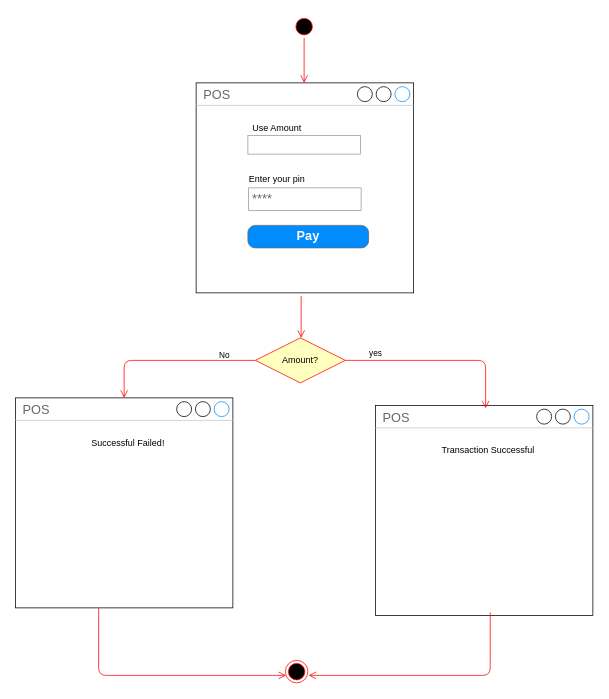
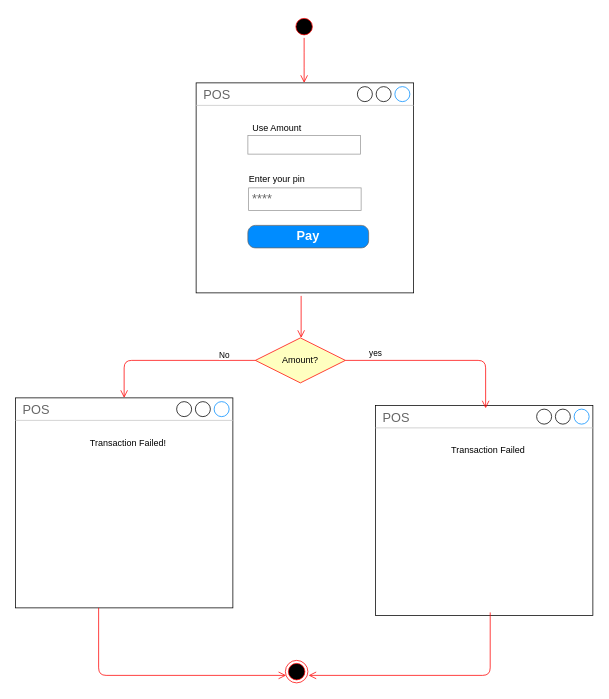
node "Successful Failed!": label "Successful Failed!" -> "Transaction Failed!"
node "Transaction Successful": label "Transaction Successful" -> "Transaction Failed"
